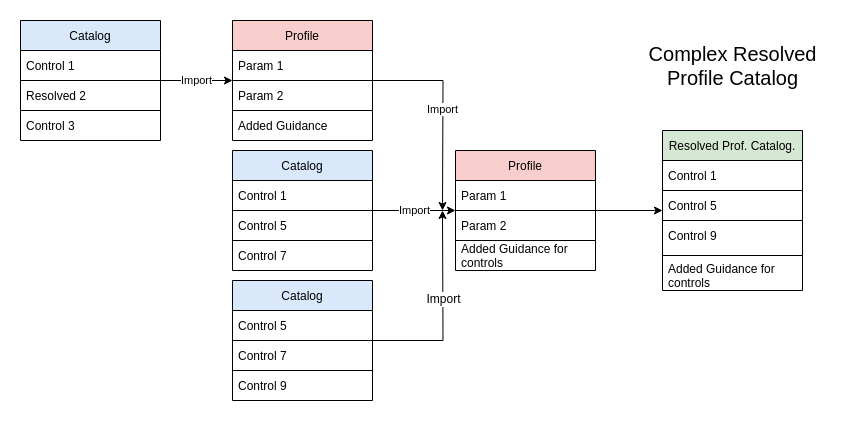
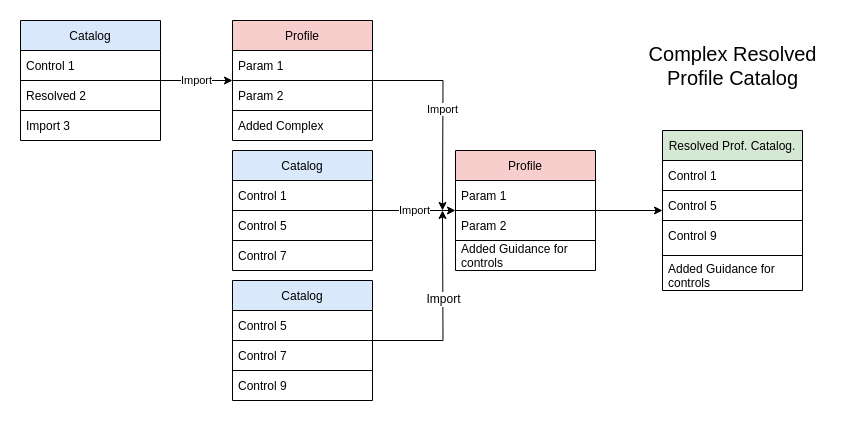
node "Control 3": label "Control 3" -> "Import 3"
node "Added Guidance": label "Added Guidance" -> "Added Complex"
